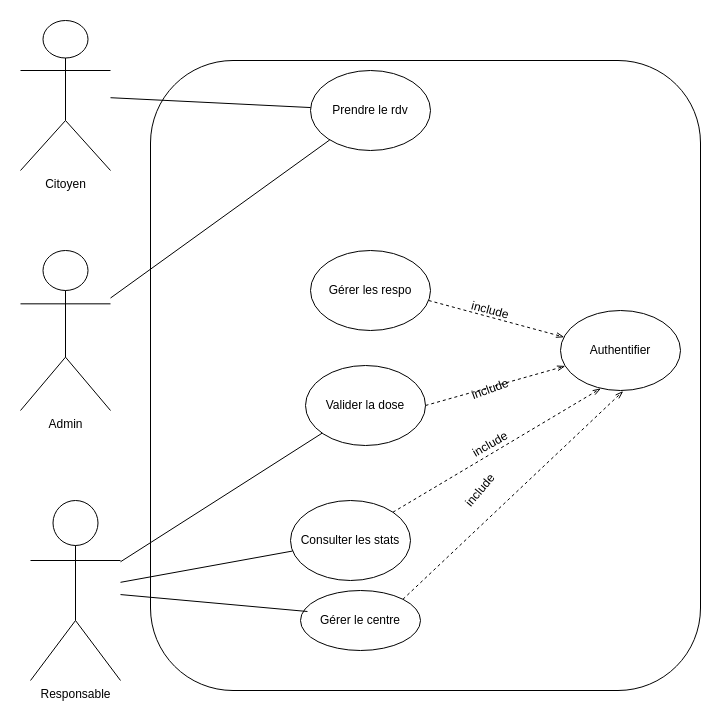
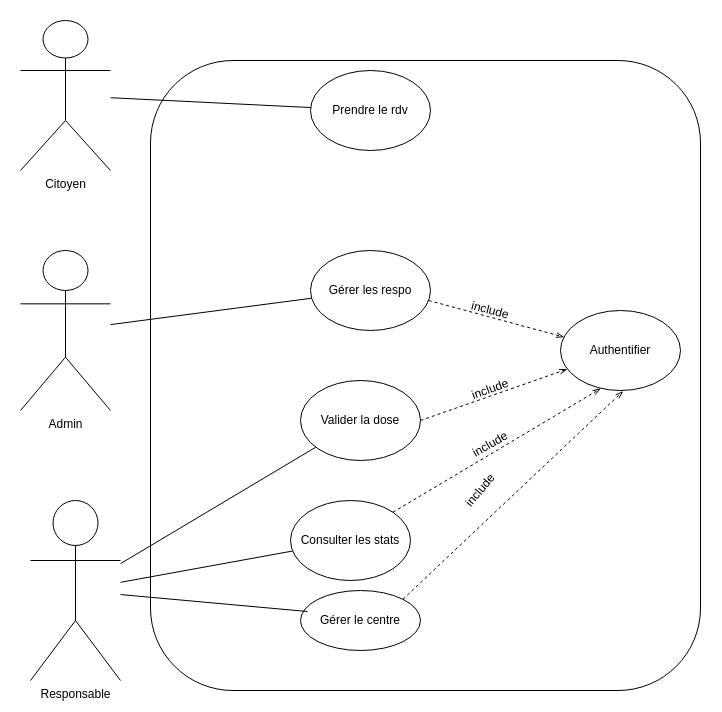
edge "Prendre le rdv" -- "Admin": now "Gérer les respo" -- "Admin"
node "Valider la dose": moved (366, 406) -> (361, 421)
